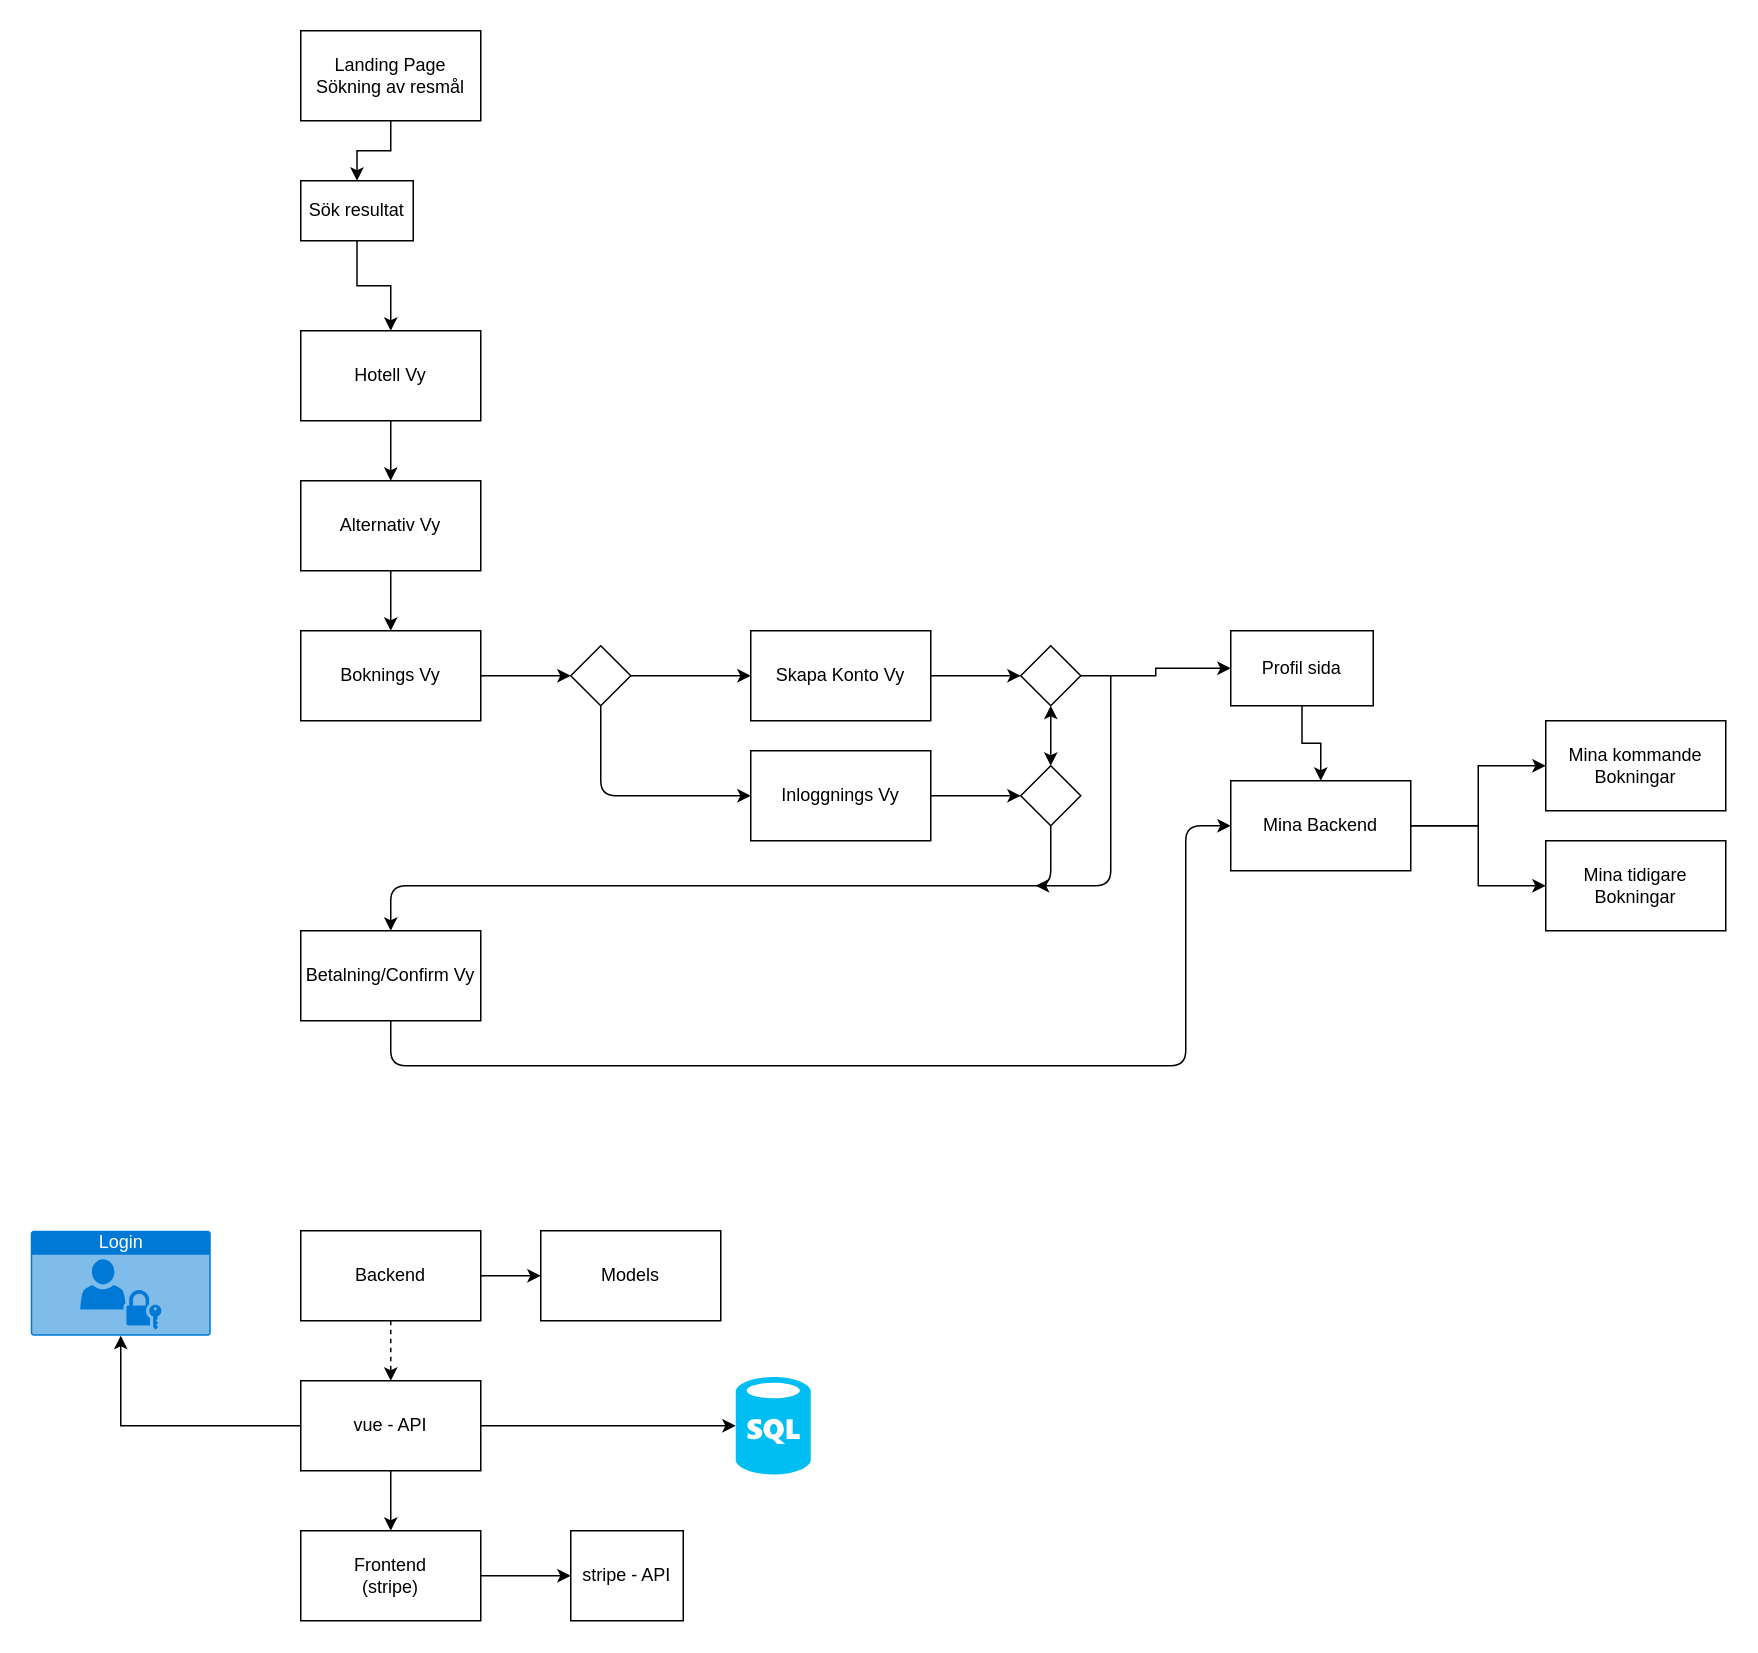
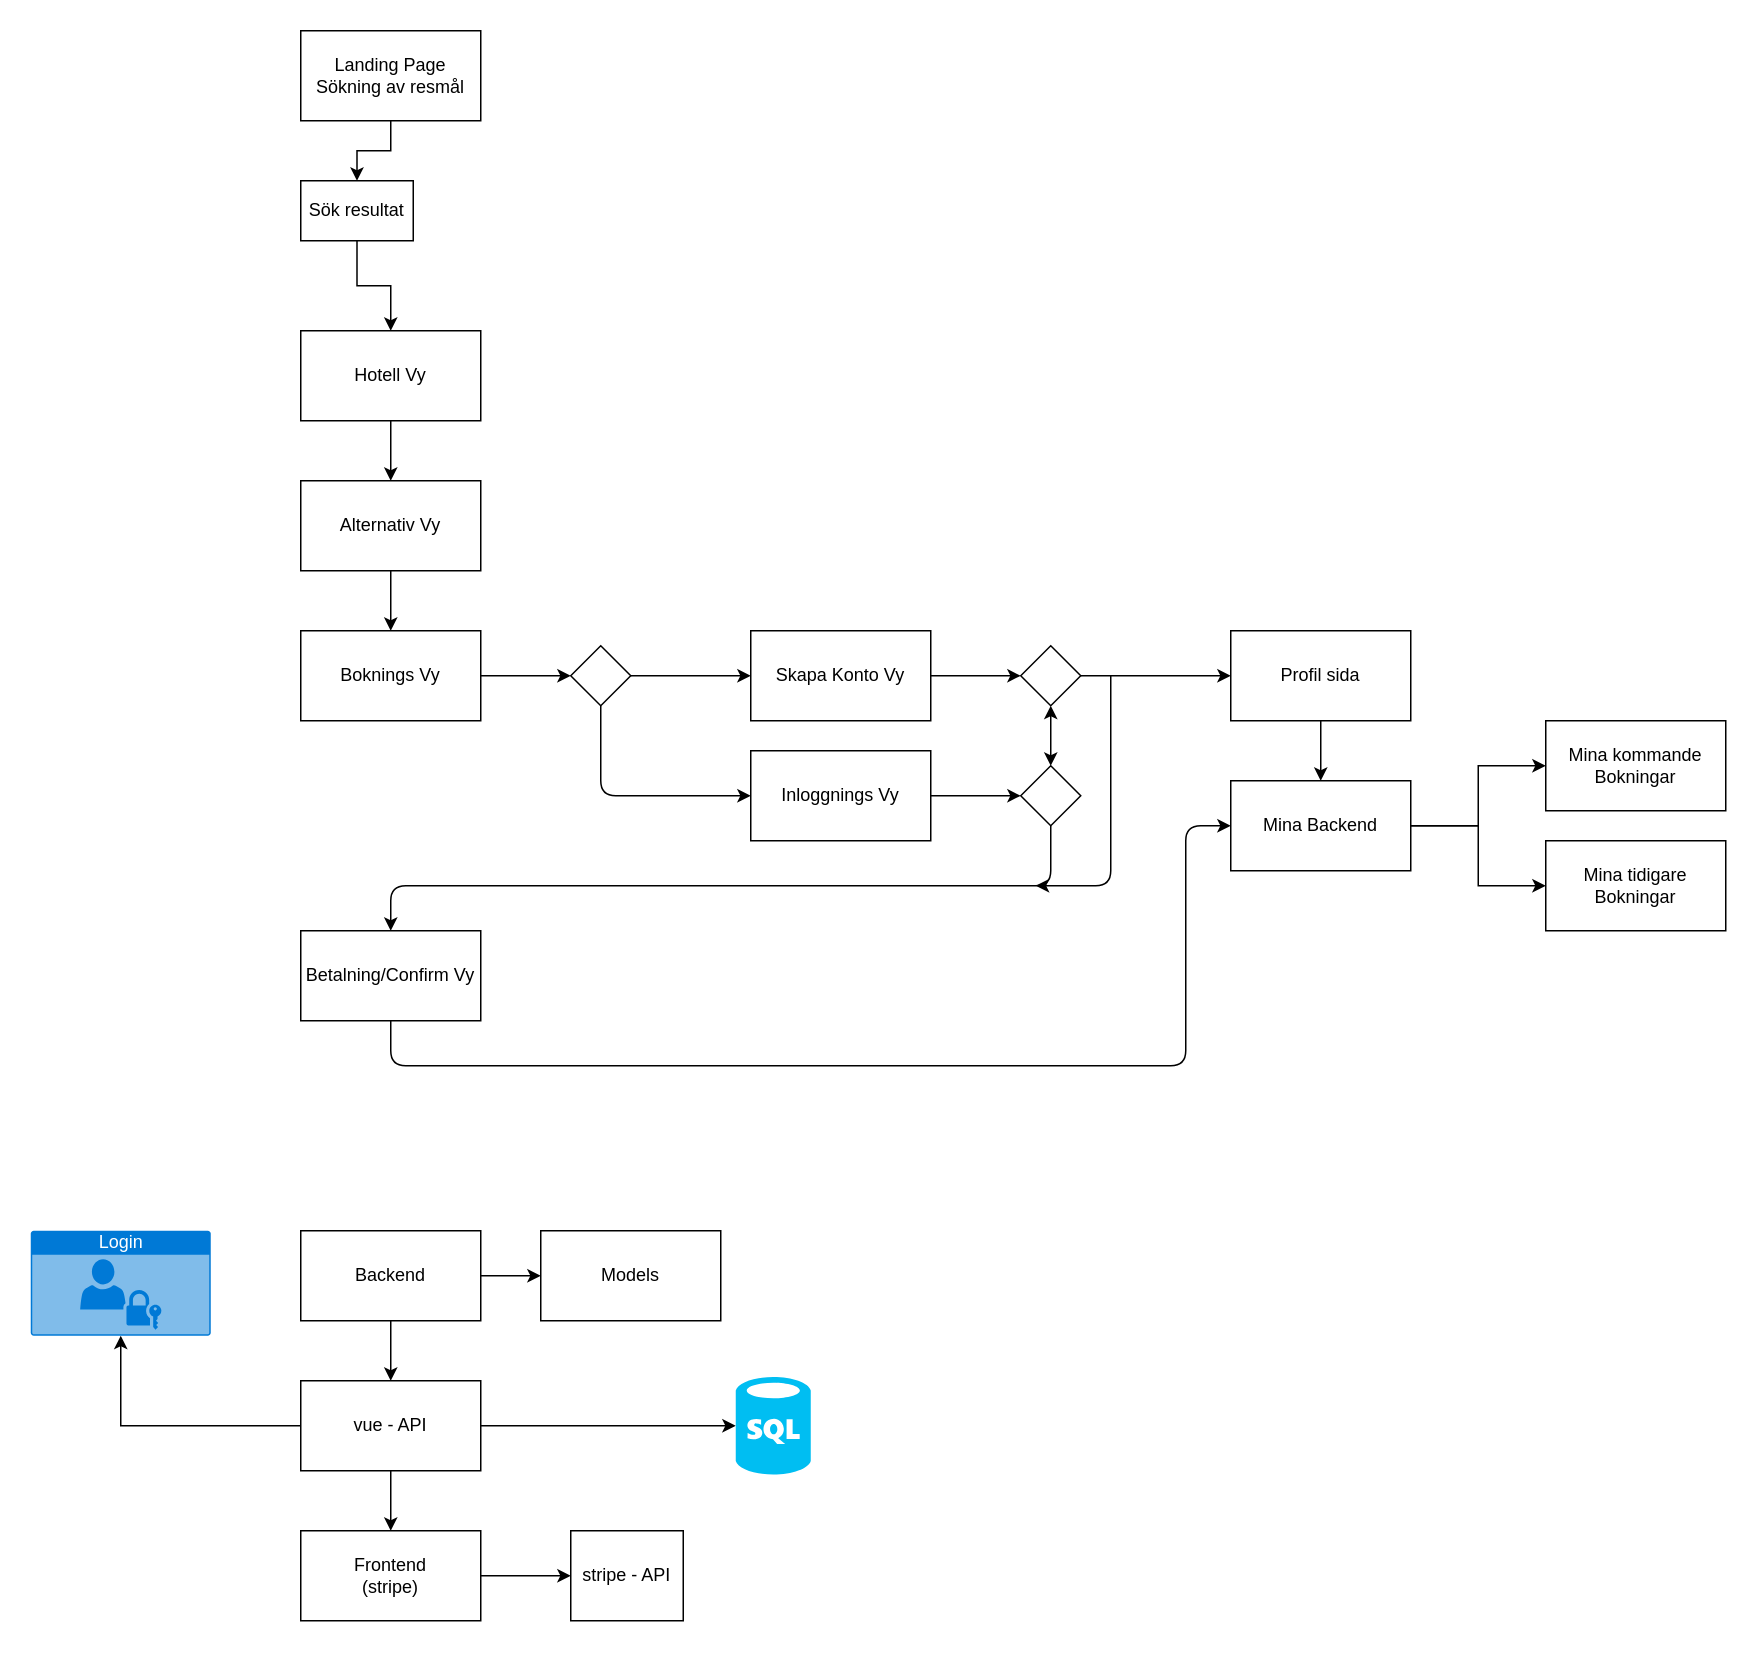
node "Profil sida": size 143x75 -> 180x90
edge "Backend" -> "vue - API": style dashed -> solid
